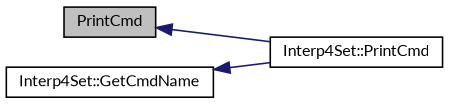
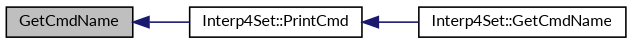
node "PrintCmd": label "PrintCmd" -> "GetCmdName"
edge "Interp4Set::PrintCmd" -> "Interp4Set::GetCmdName": reversed
